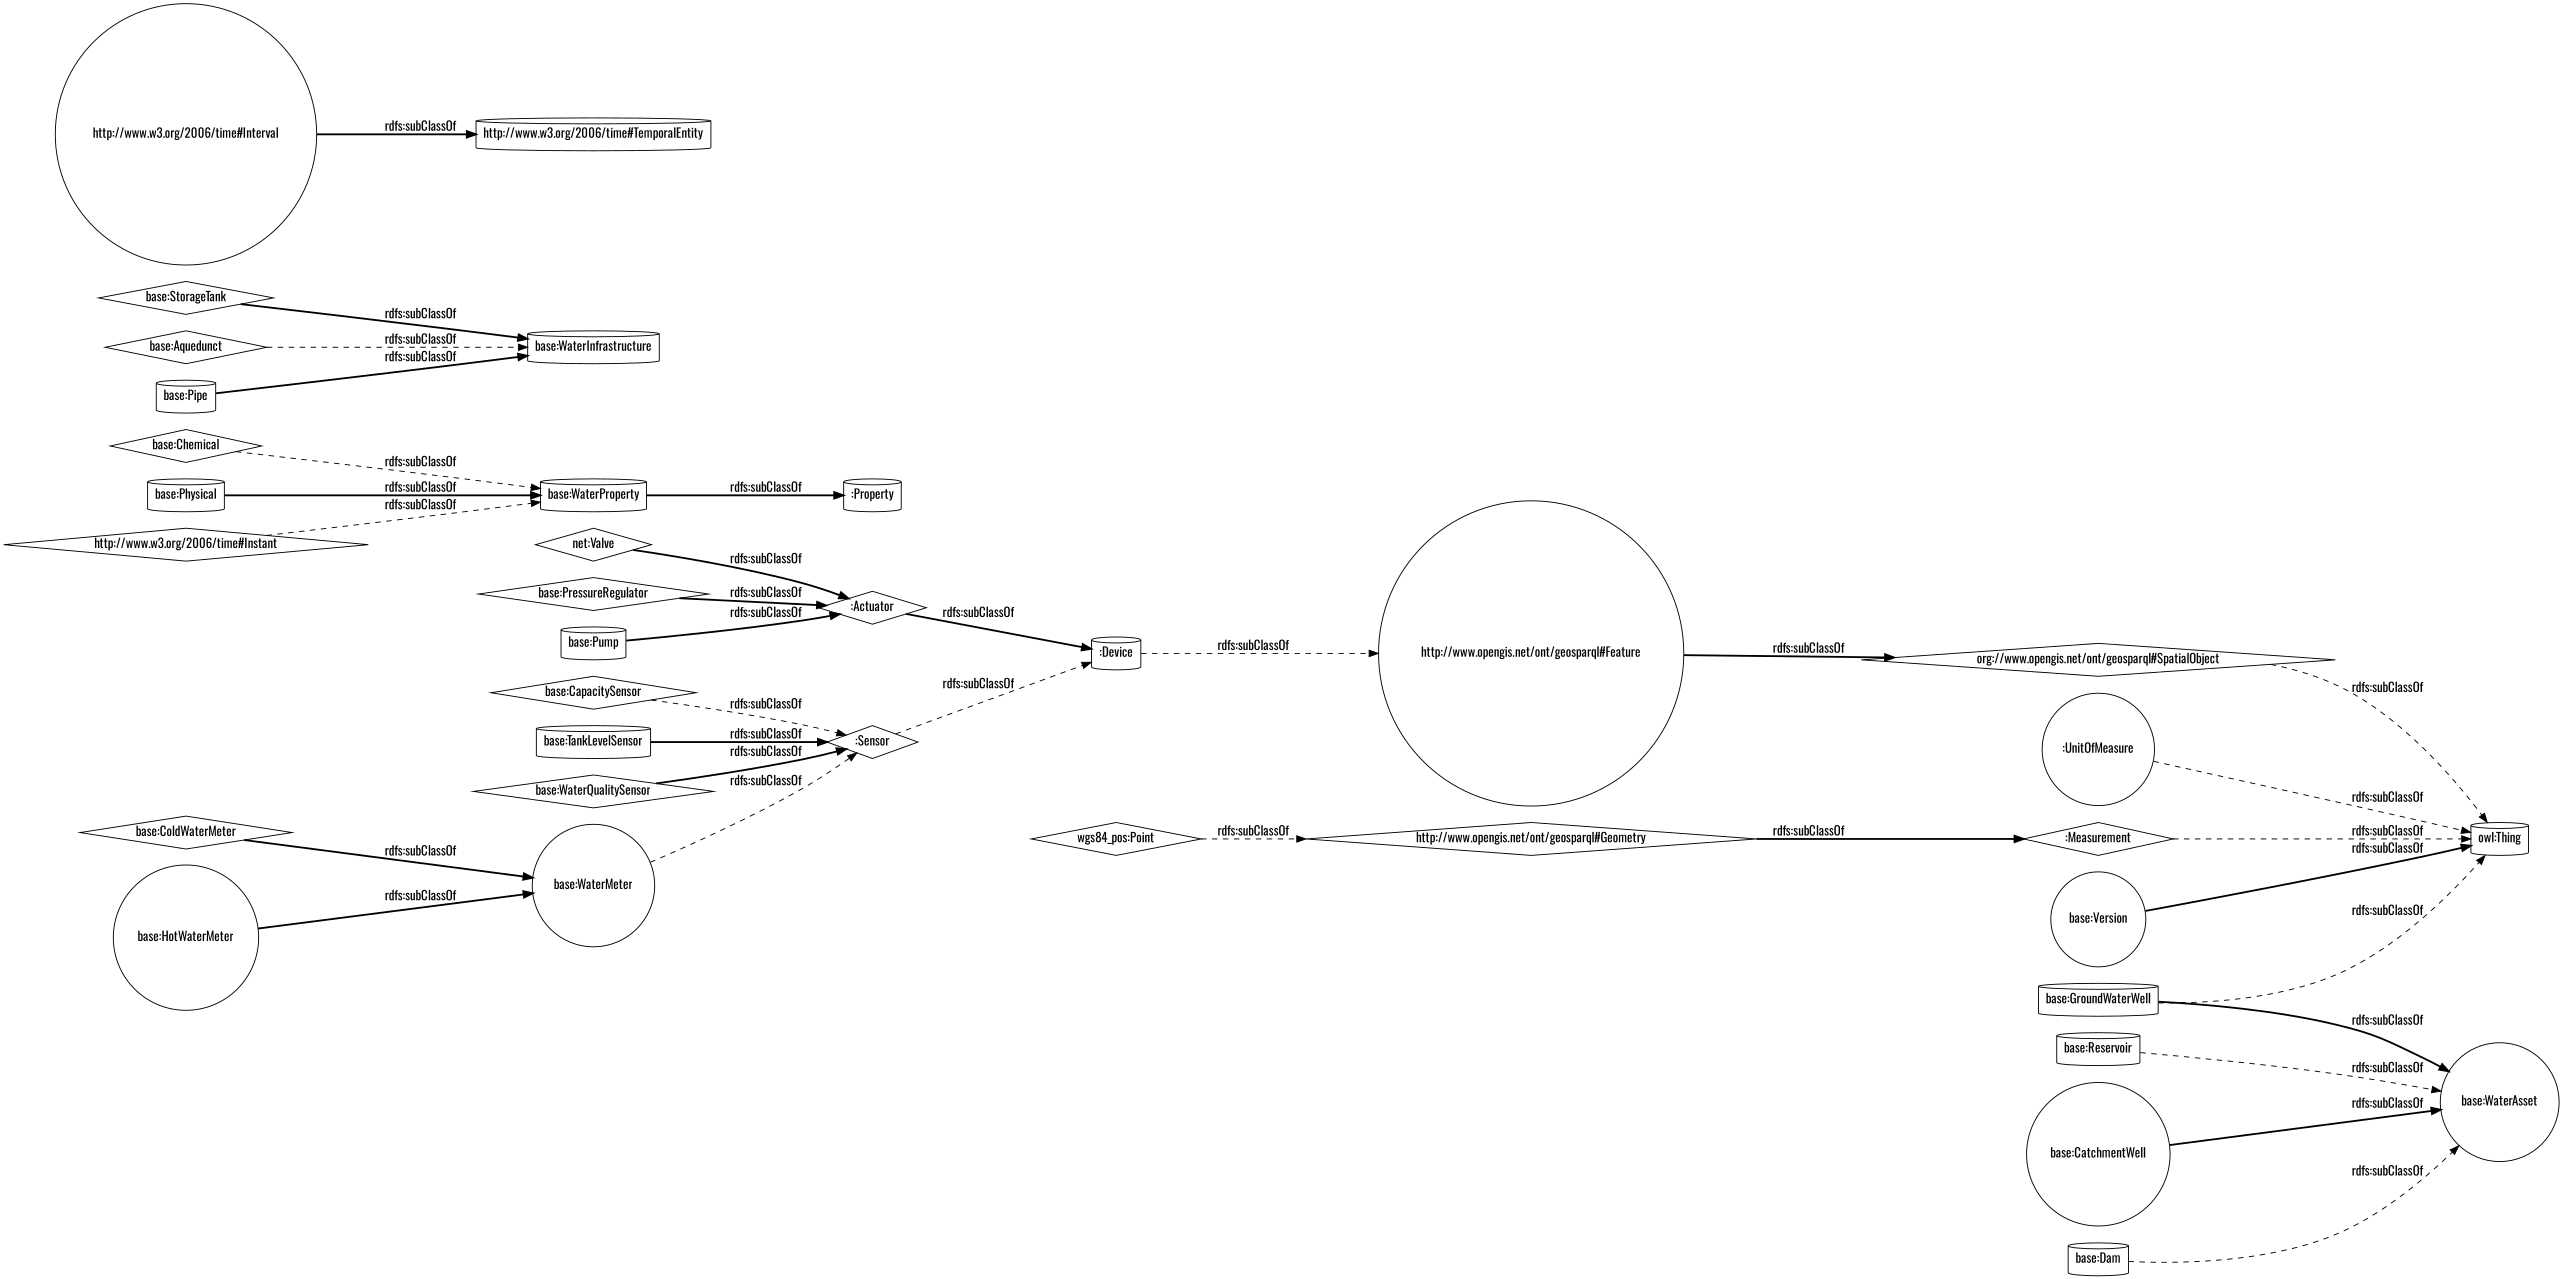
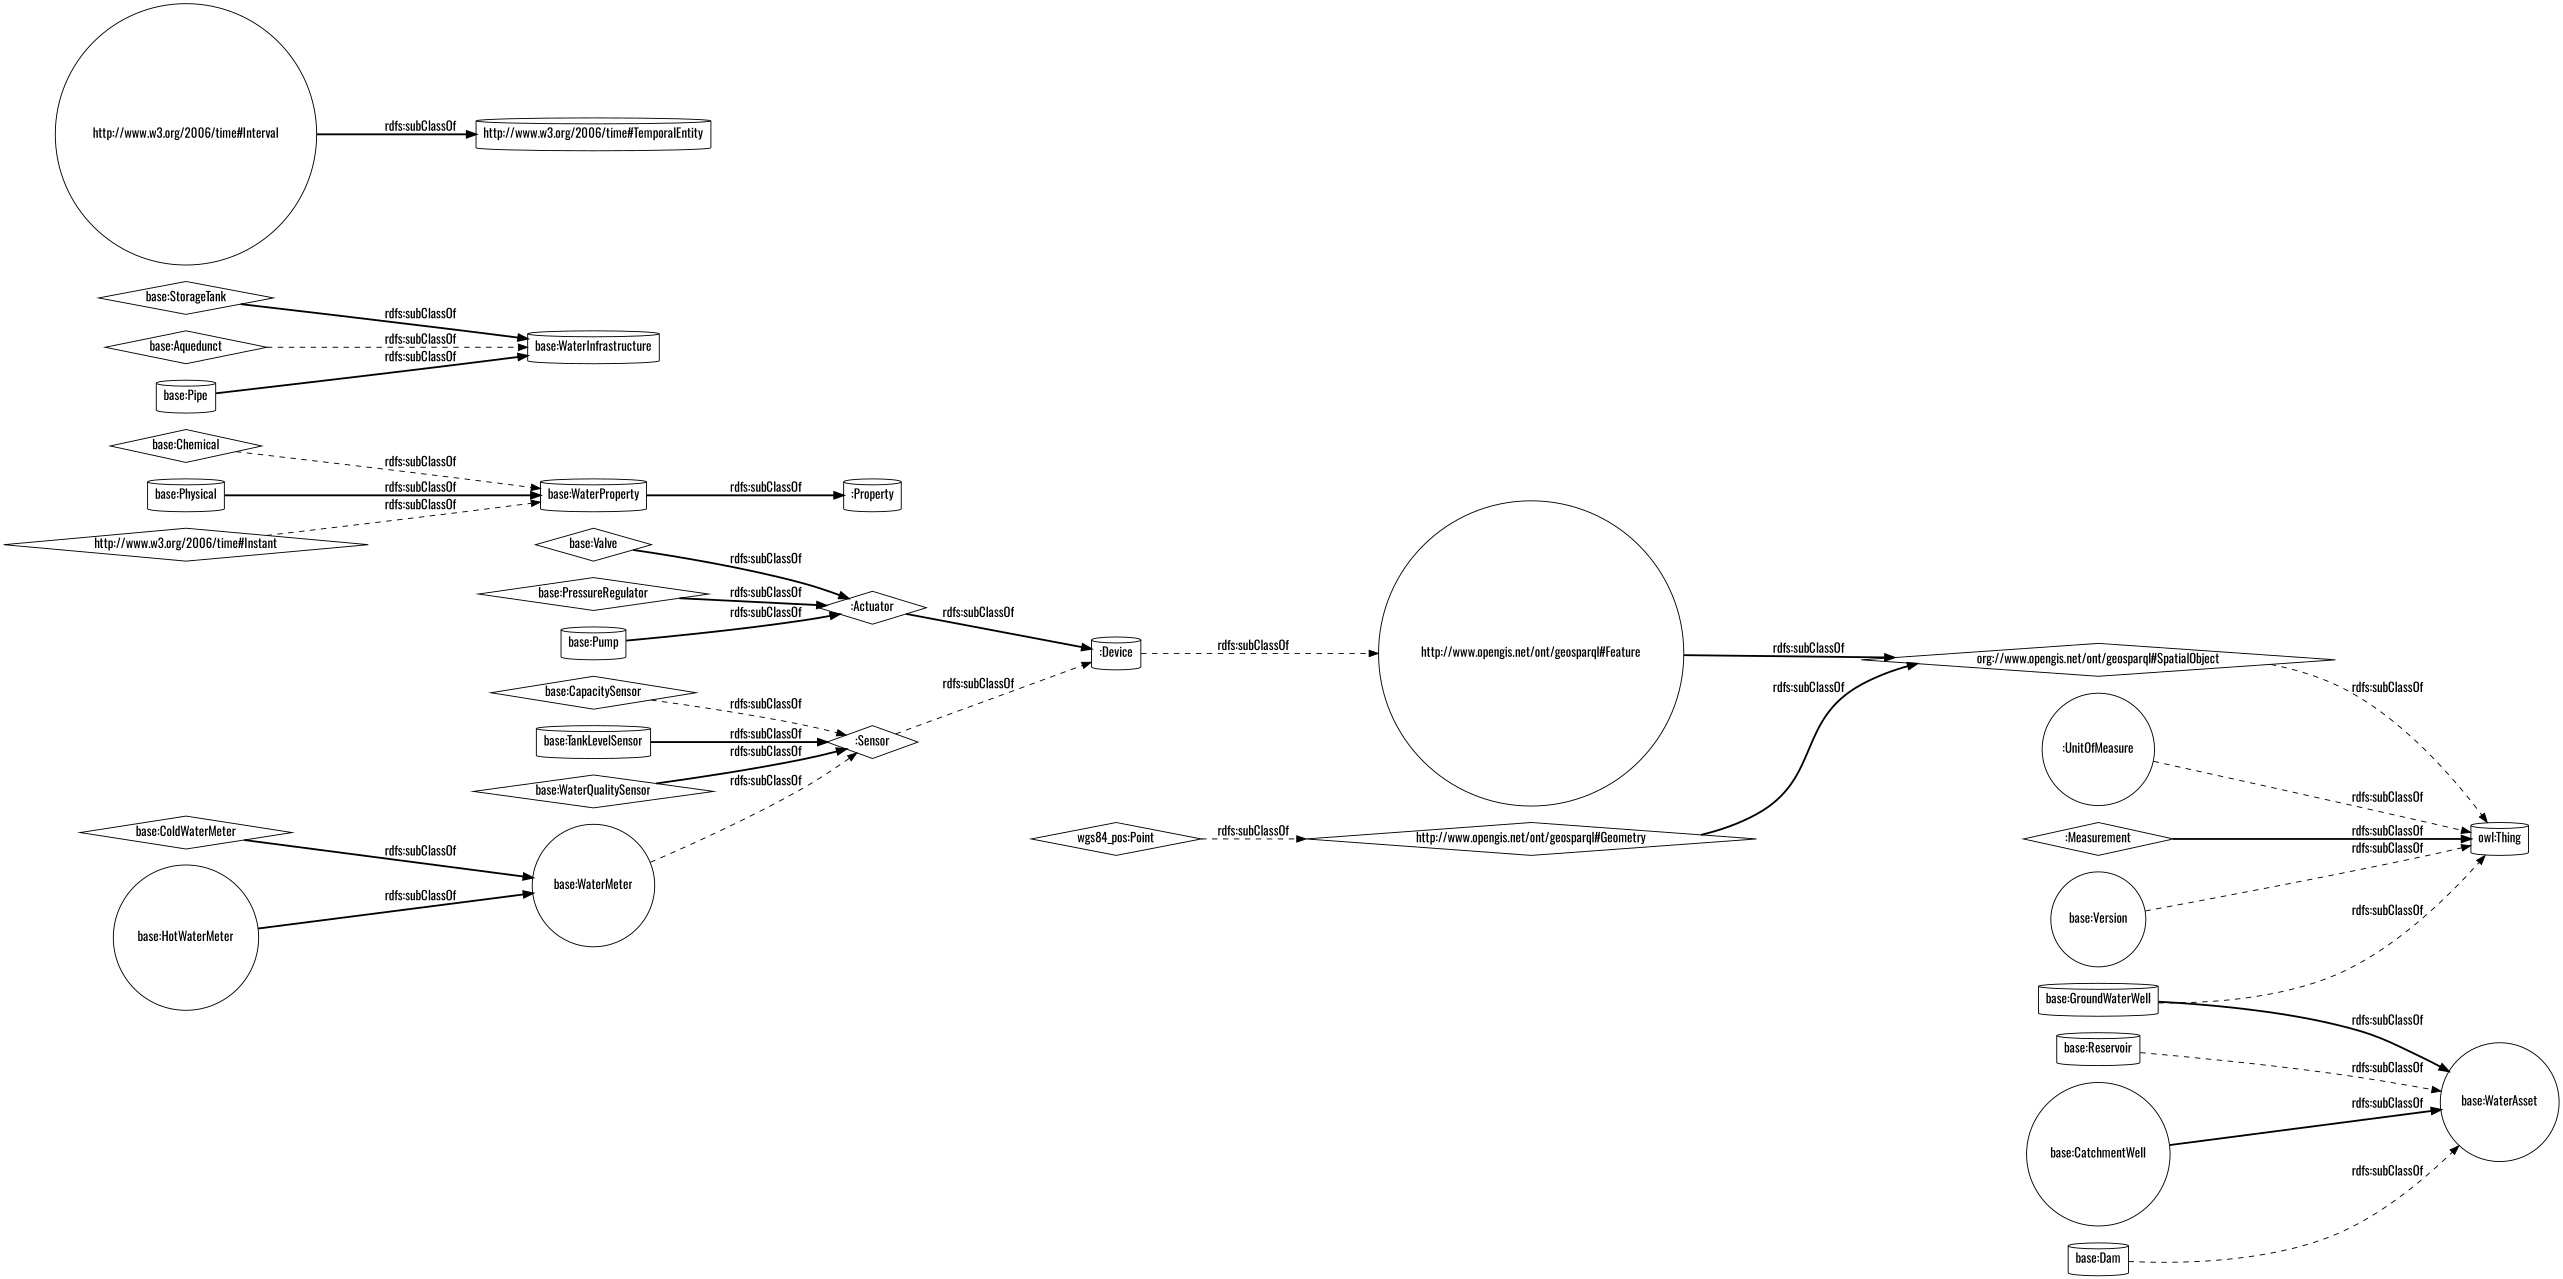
node "net:Valve": label "net:Valve" -> "base:Valve"
edge "http://www.opengis.net/ont/geosparql#Geometry" -> ":Measurement": now "http://www.opengis.net/ont/geosparql#Geometry" -> "org://www.opengis.net/ont/geosparql#SpatialObject"
edge ":Measurement" -> "owl:Thing": style dashed -> bold
edge "base:Version" -> "owl:Thing": style bold -> dashed
